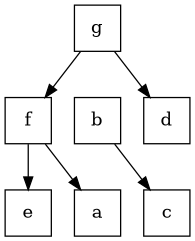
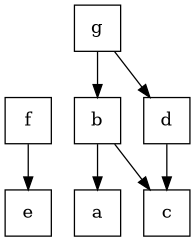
edge "g" -> "f": now "g" -> "b"
edge "d" -> "c": added
edge "f" -> "a": now "b" -> "a"
